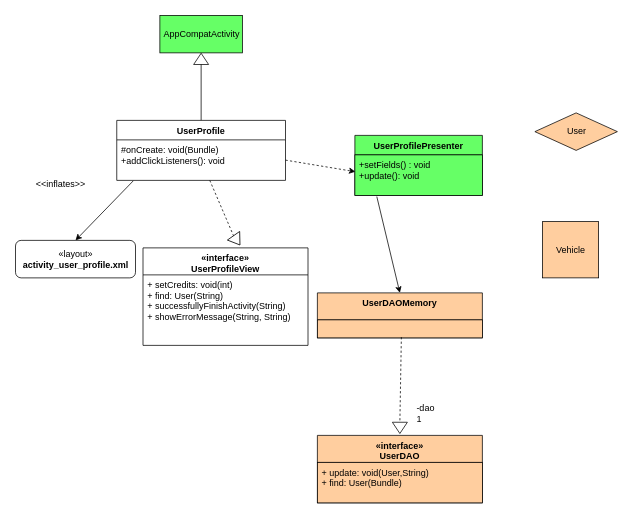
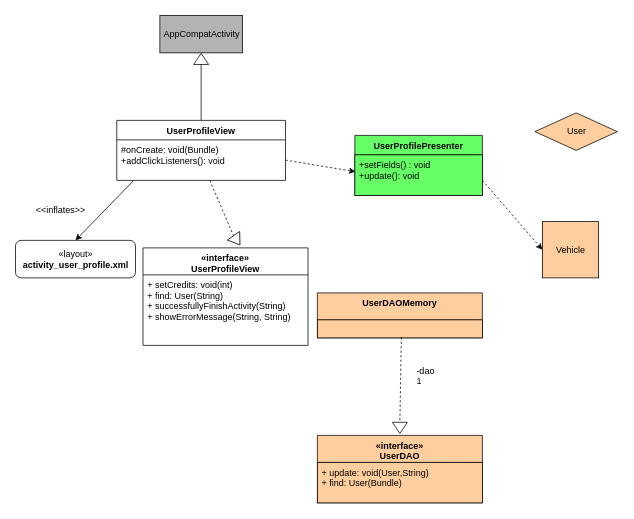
node "AppCompatActivity": fillcolor #66ff66 -> #b3b3b3
node "UserProfile": label "UserProfile" -> "UserProfileView"
node "<<inflates>>": moved (60, 184) -> (60, 210)
edge "UserProfilePresenter" -> "Vehicle": added
edge "+setFields() : void +update(): void" -> "UserDAOMemory": removed
node "-dao 1": moved (434, 409) -> (434, 372)
